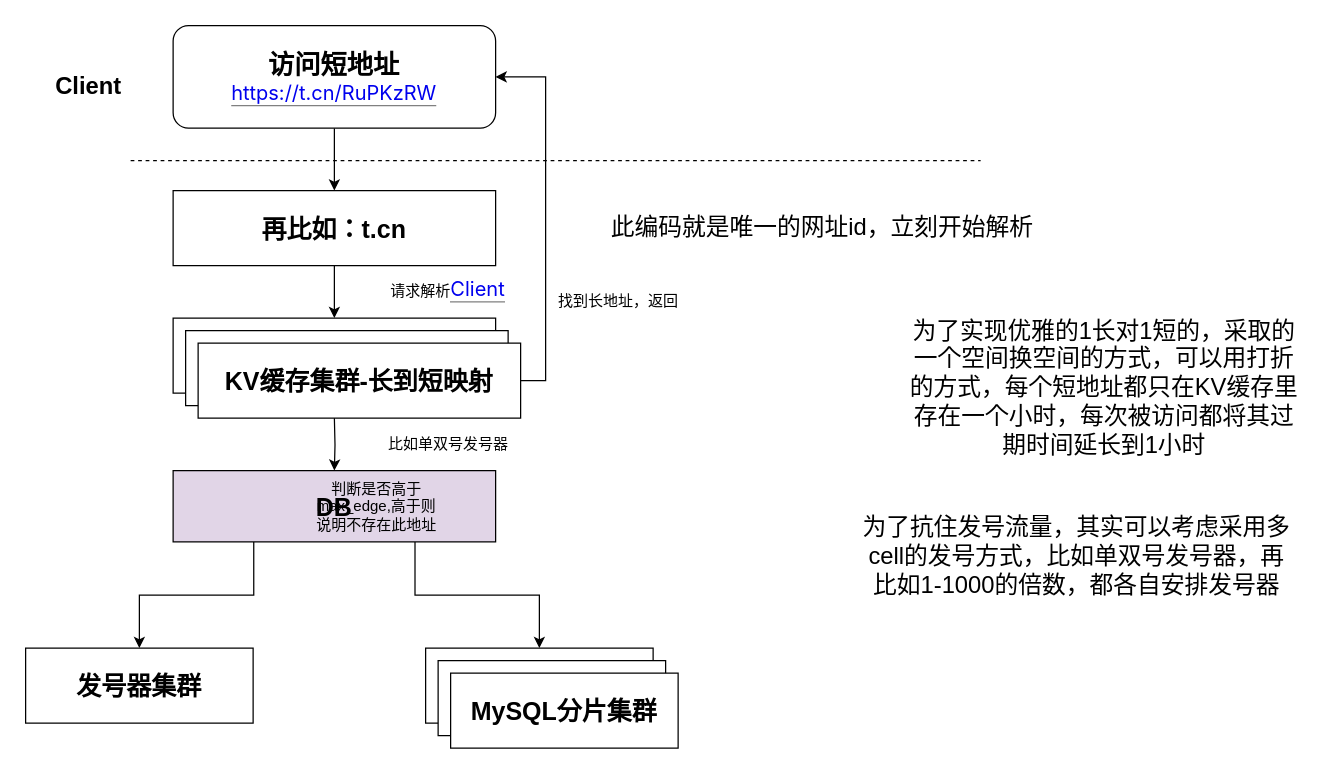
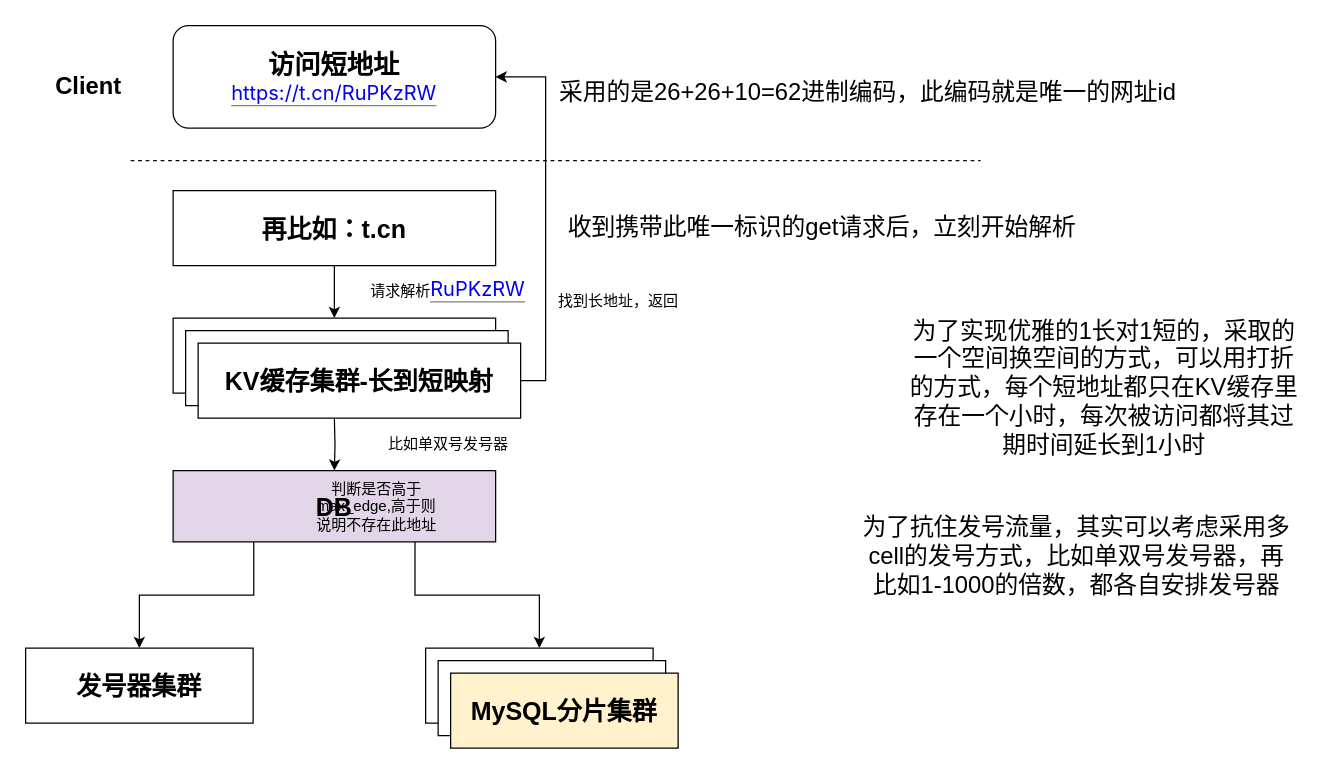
node "采用的是26+26+10=62进制编码，此编码就是唯一的网址id": added
edge "访问短地址 https://t.cn/RuPKzRW" -> "再比如：t.cn": removed
node "此编码就是唯一的网址id，立刻开始解析": label "此编码就是唯一的网址id，立刻开始解析" -> "收到携带此唯一标识的get请求后，立刻开始解析"
node "请求解析Client": label "请求解析Client" -> "请求解析RuPKzRW"
node "MySQL分片集群": fillcolor #ffffff -> #fff2cc
